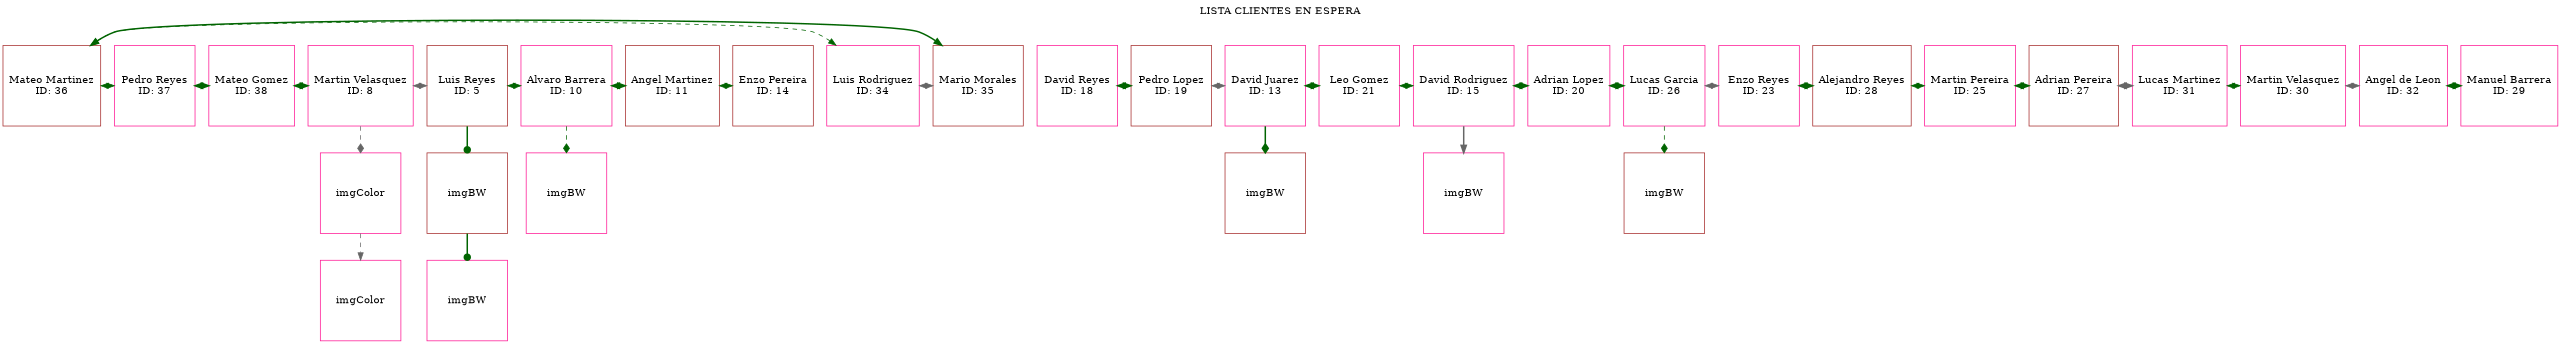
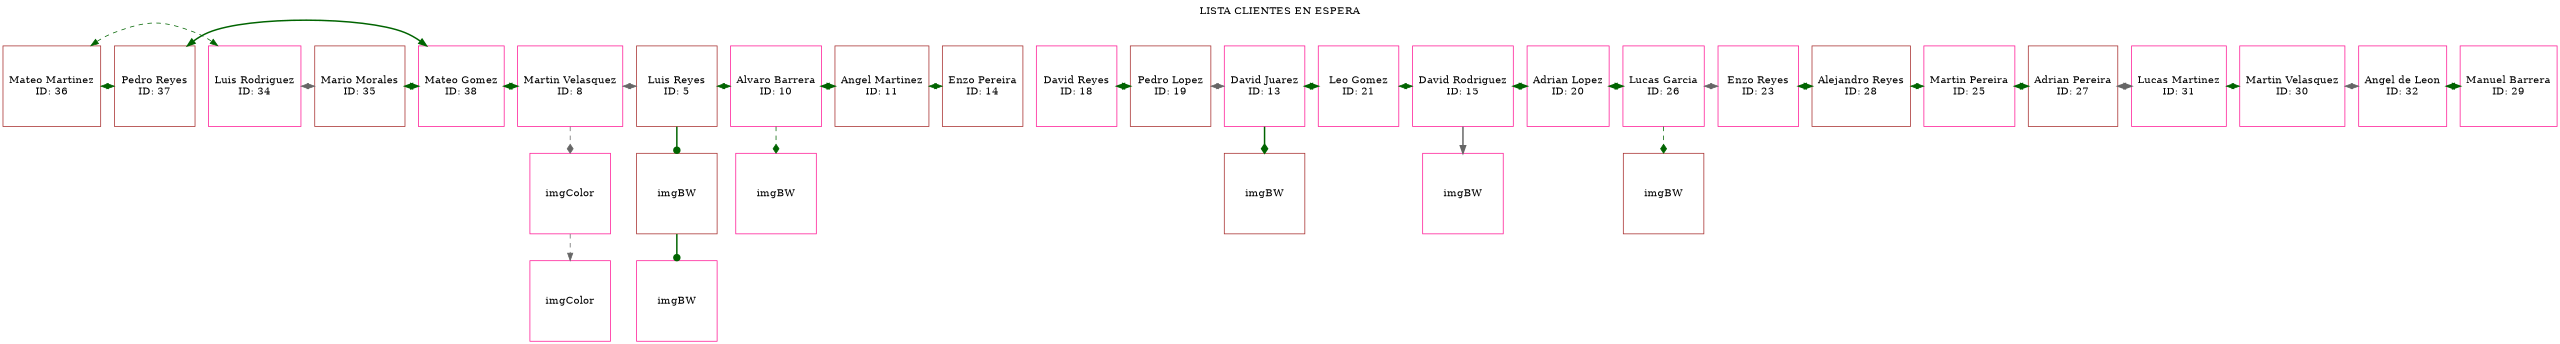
edge "Mateo Martinez ID: 36" -- "Mario Morales ID: 35": now "Mateo Gomez ID: 38" -- "Mario Morales ID: 35"
node "Pedro Reyes ID: 37": color deeppink -> brown
